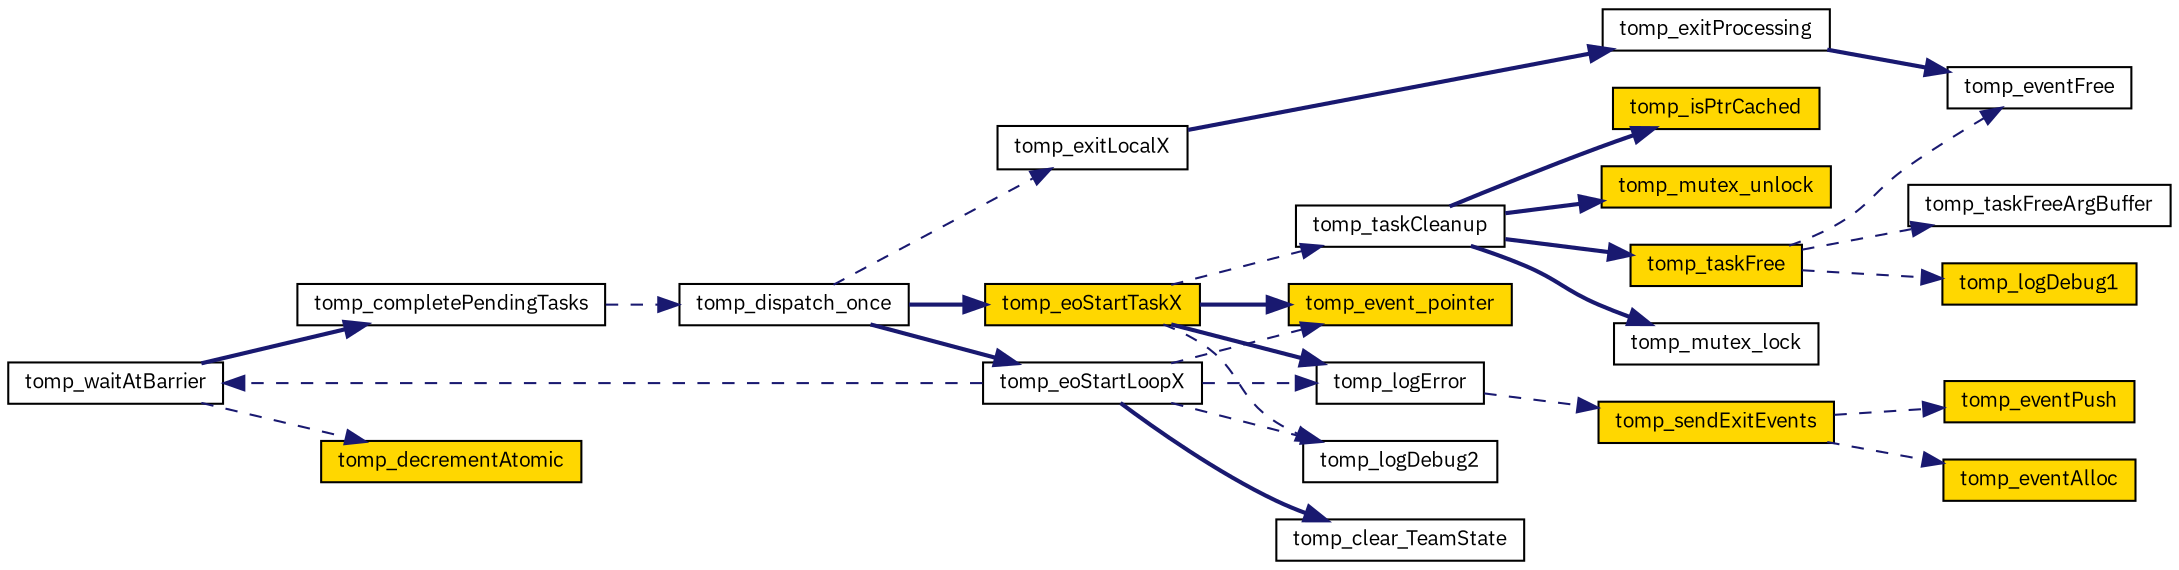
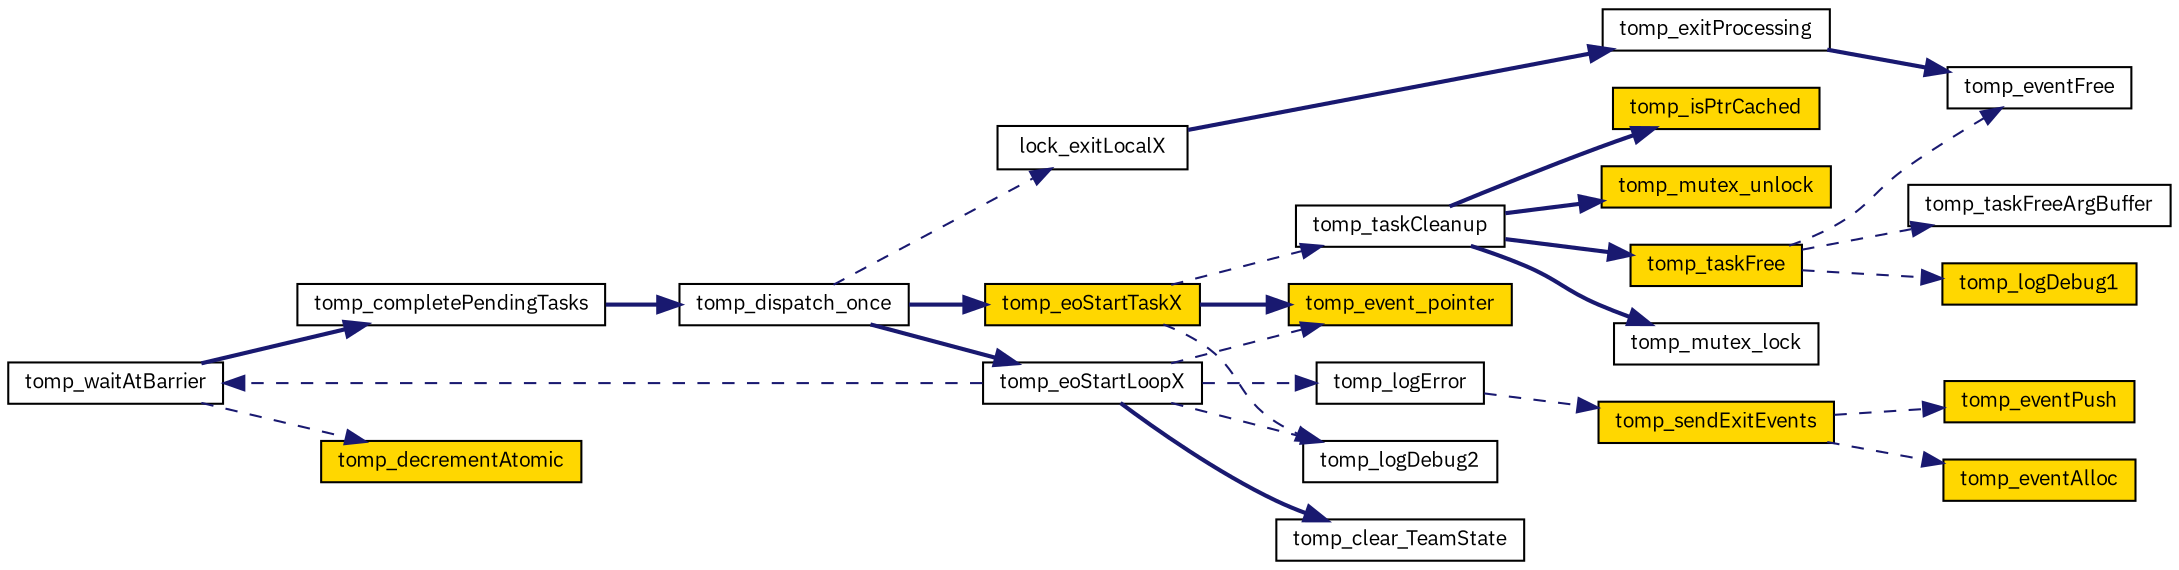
node "tomp_exitLocalX": label "tomp_exitLocalX" -> "lock_exitLocalX"
edge "tomp_completePendingTasks" -> "tomp_dispatch_once": style dashed -> bold
edge "tomp_eoStartTaskX" -> "tomp_logError": removed
